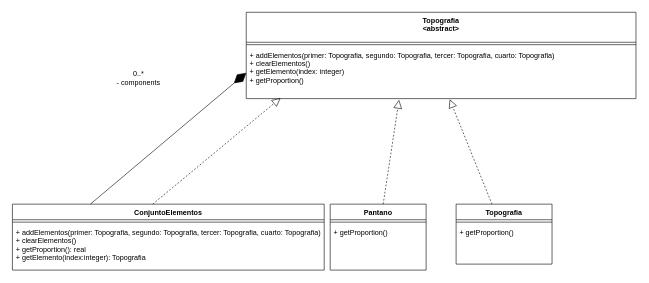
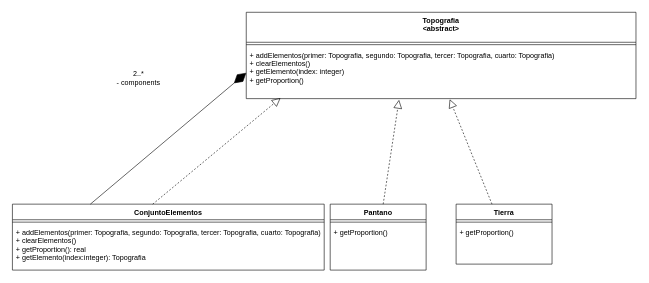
node "0..* - components": label "0..* - components" -> "2..* - components"
node "Topografia": label "Topografia" -> "Tierra"
